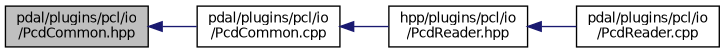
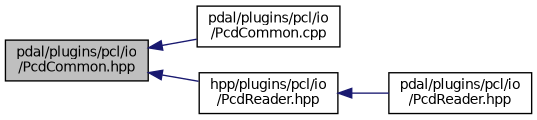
edge "hpp/plugins/pcl/io /PcdReader.hpp" -> "pdal/plugins/pcl/io /PcdCommon.cpp": now "hpp/plugins/pcl/io /PcdReader.hpp" -> "pdal/plugins/pcl/io /PcdCommon.hpp"
node "pdal/plugins/pcl/io /PcdReader.cpp": label "pdal/plugins/pcl/io /PcdReader.cpp" -> "pdal/plugins/pcl/io /PcdReader.hpp"
